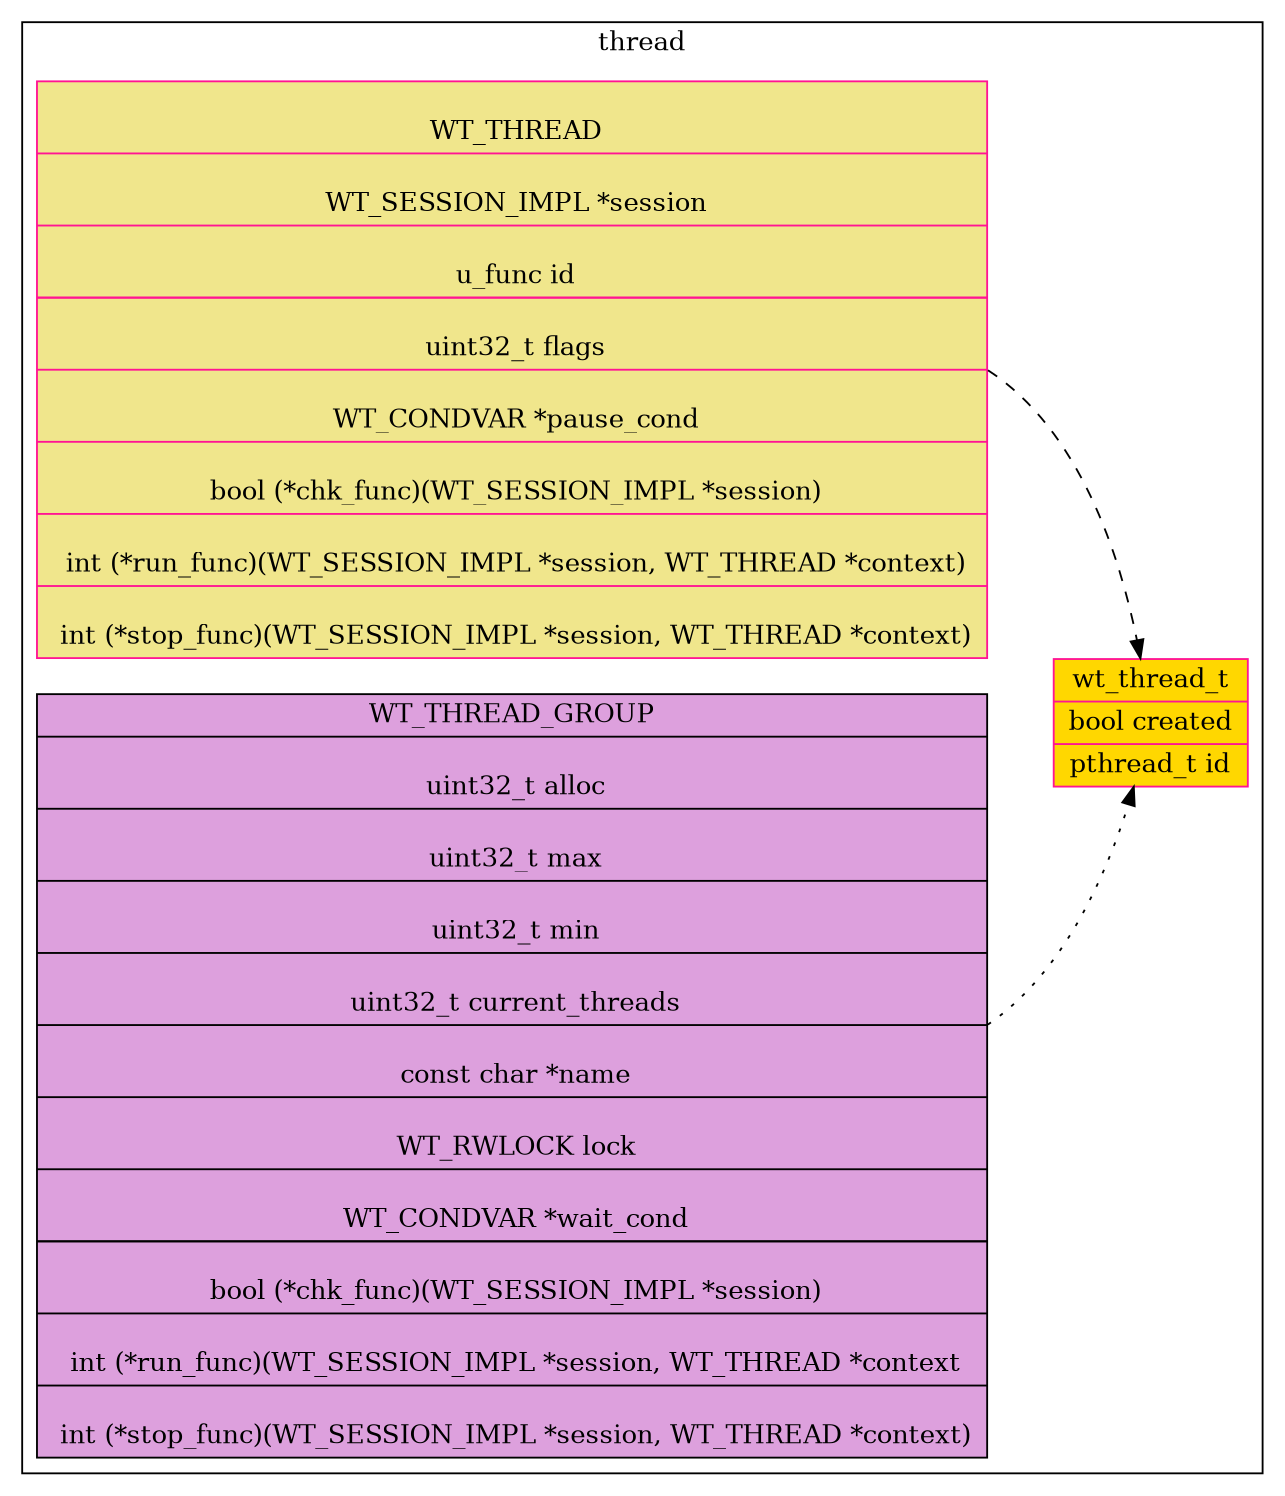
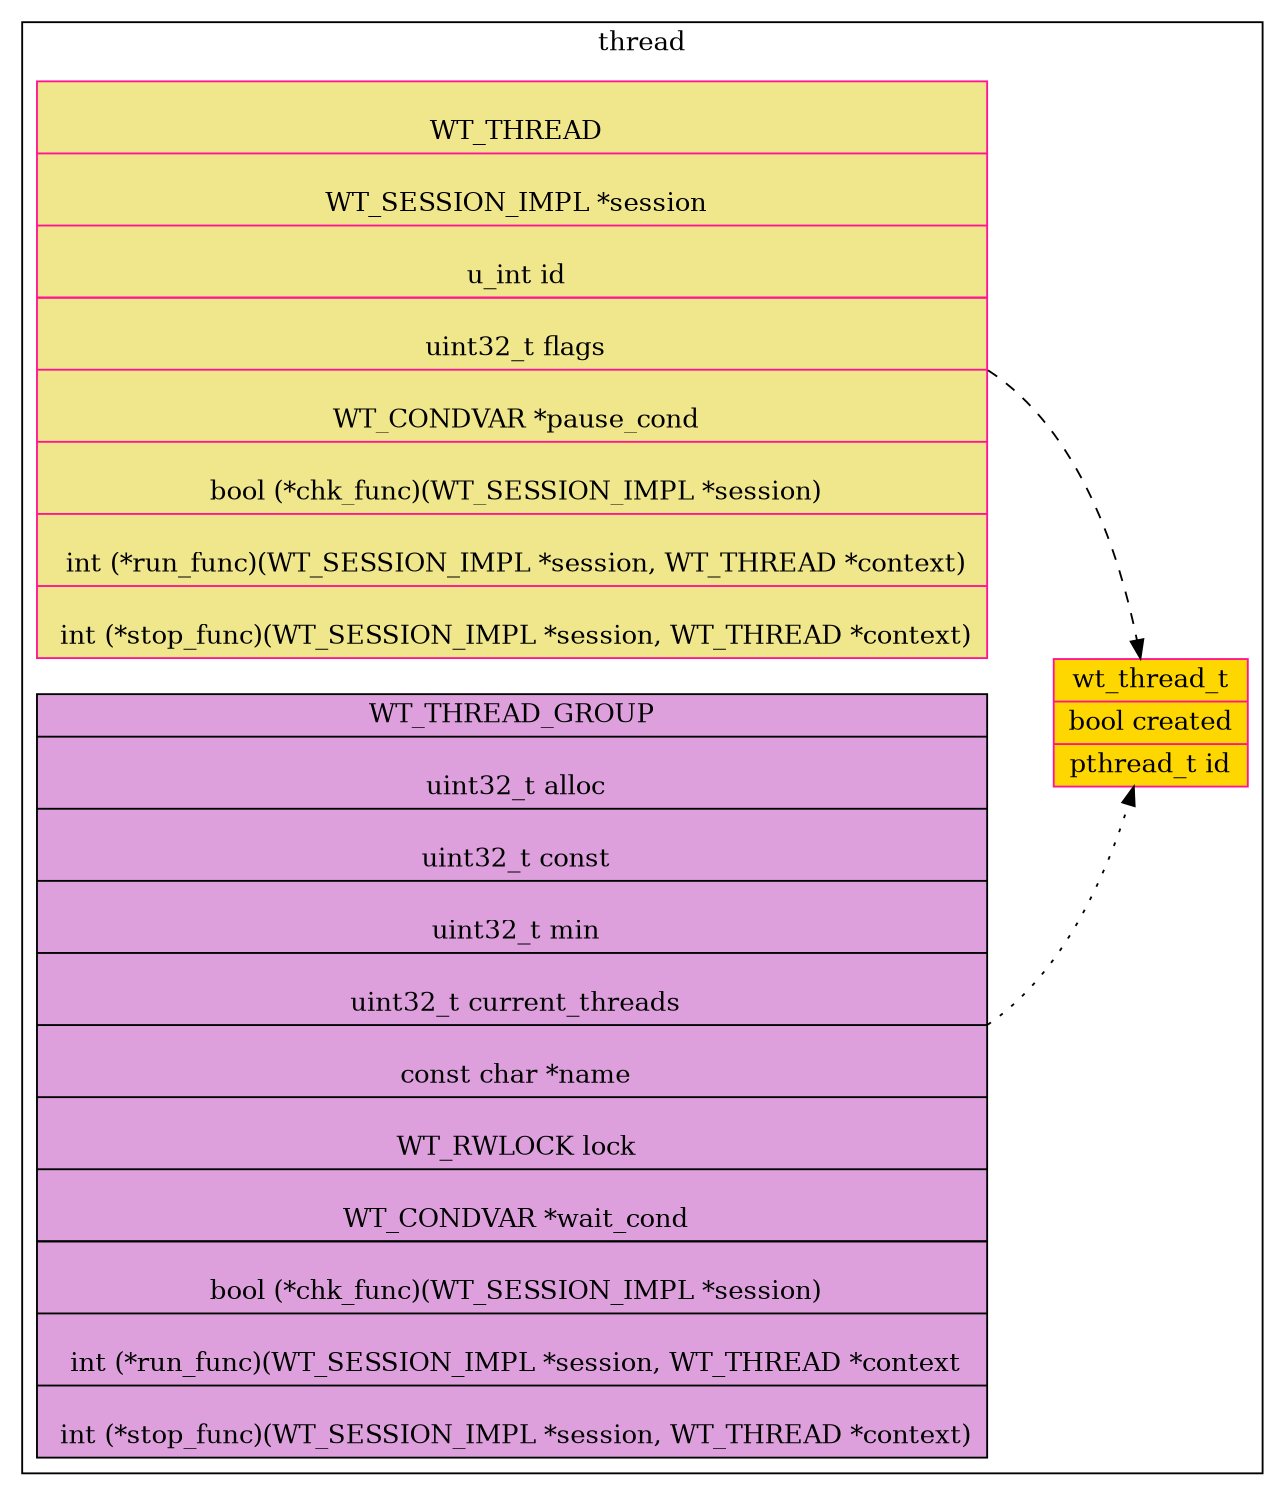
node "WT_THREAD": text "u_func id" -> "u_int id"
node "WT_THREAD_GROUP": text "uint32_t max" -> "uint32_t const"
